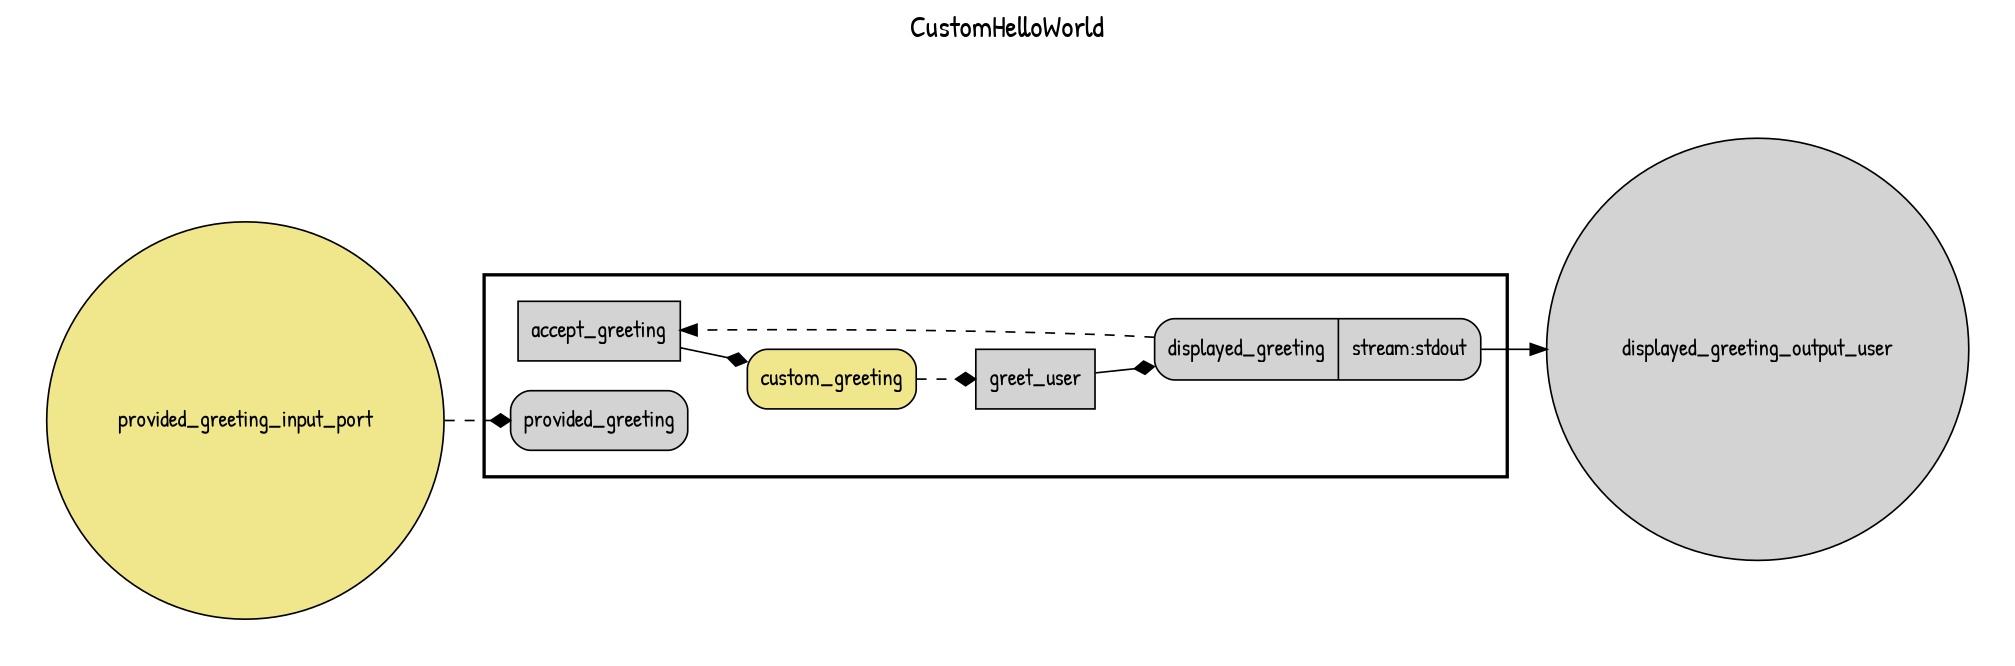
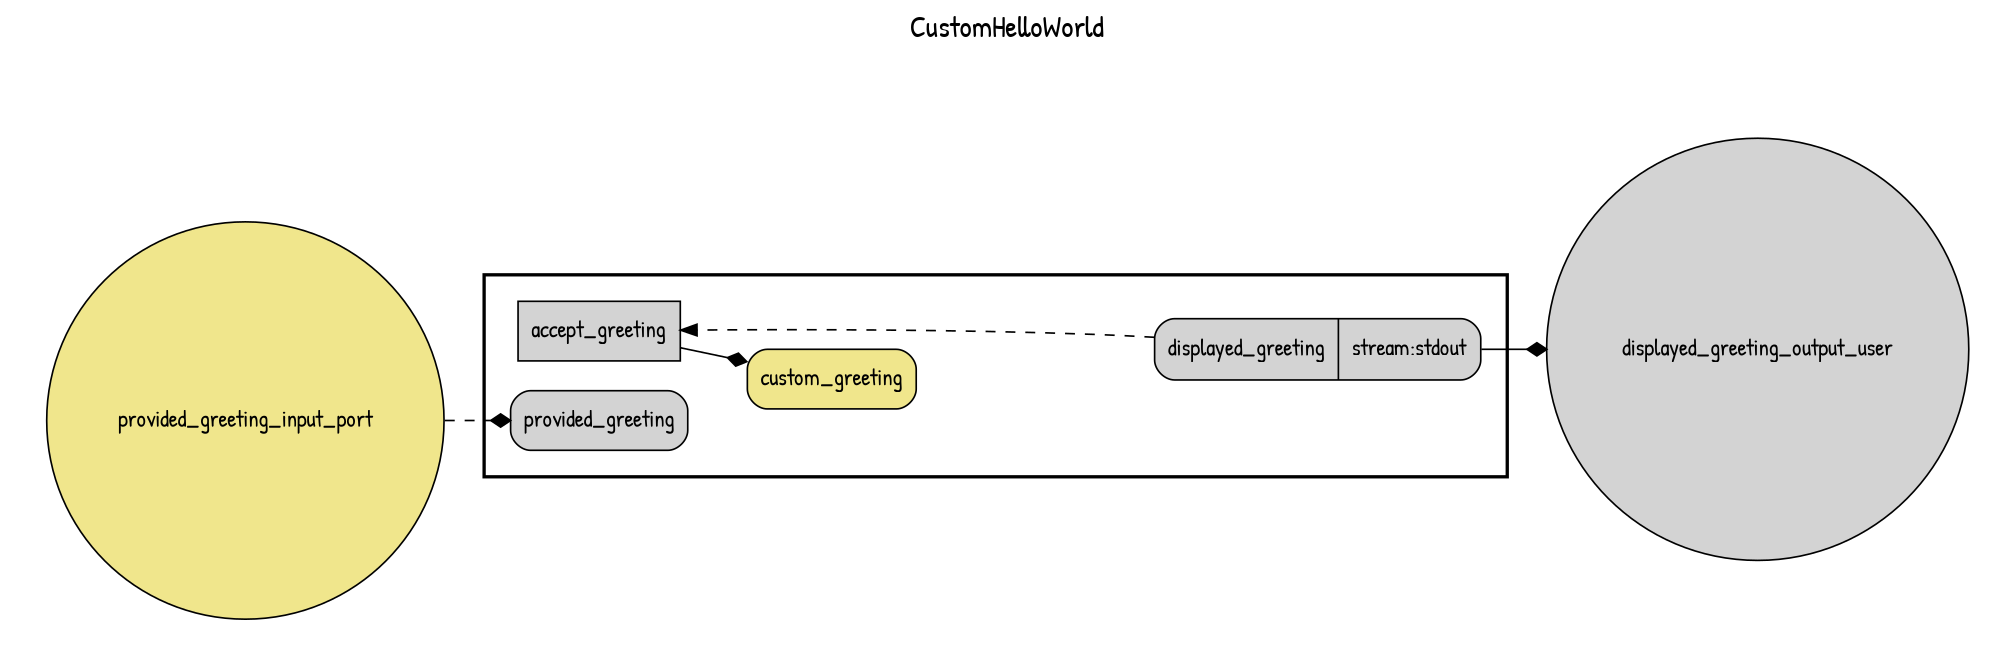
edge "displayed_greeting" -> "displayed_greeting_output_user": arrowhead normal -> diamond
node "greet_user": removed
